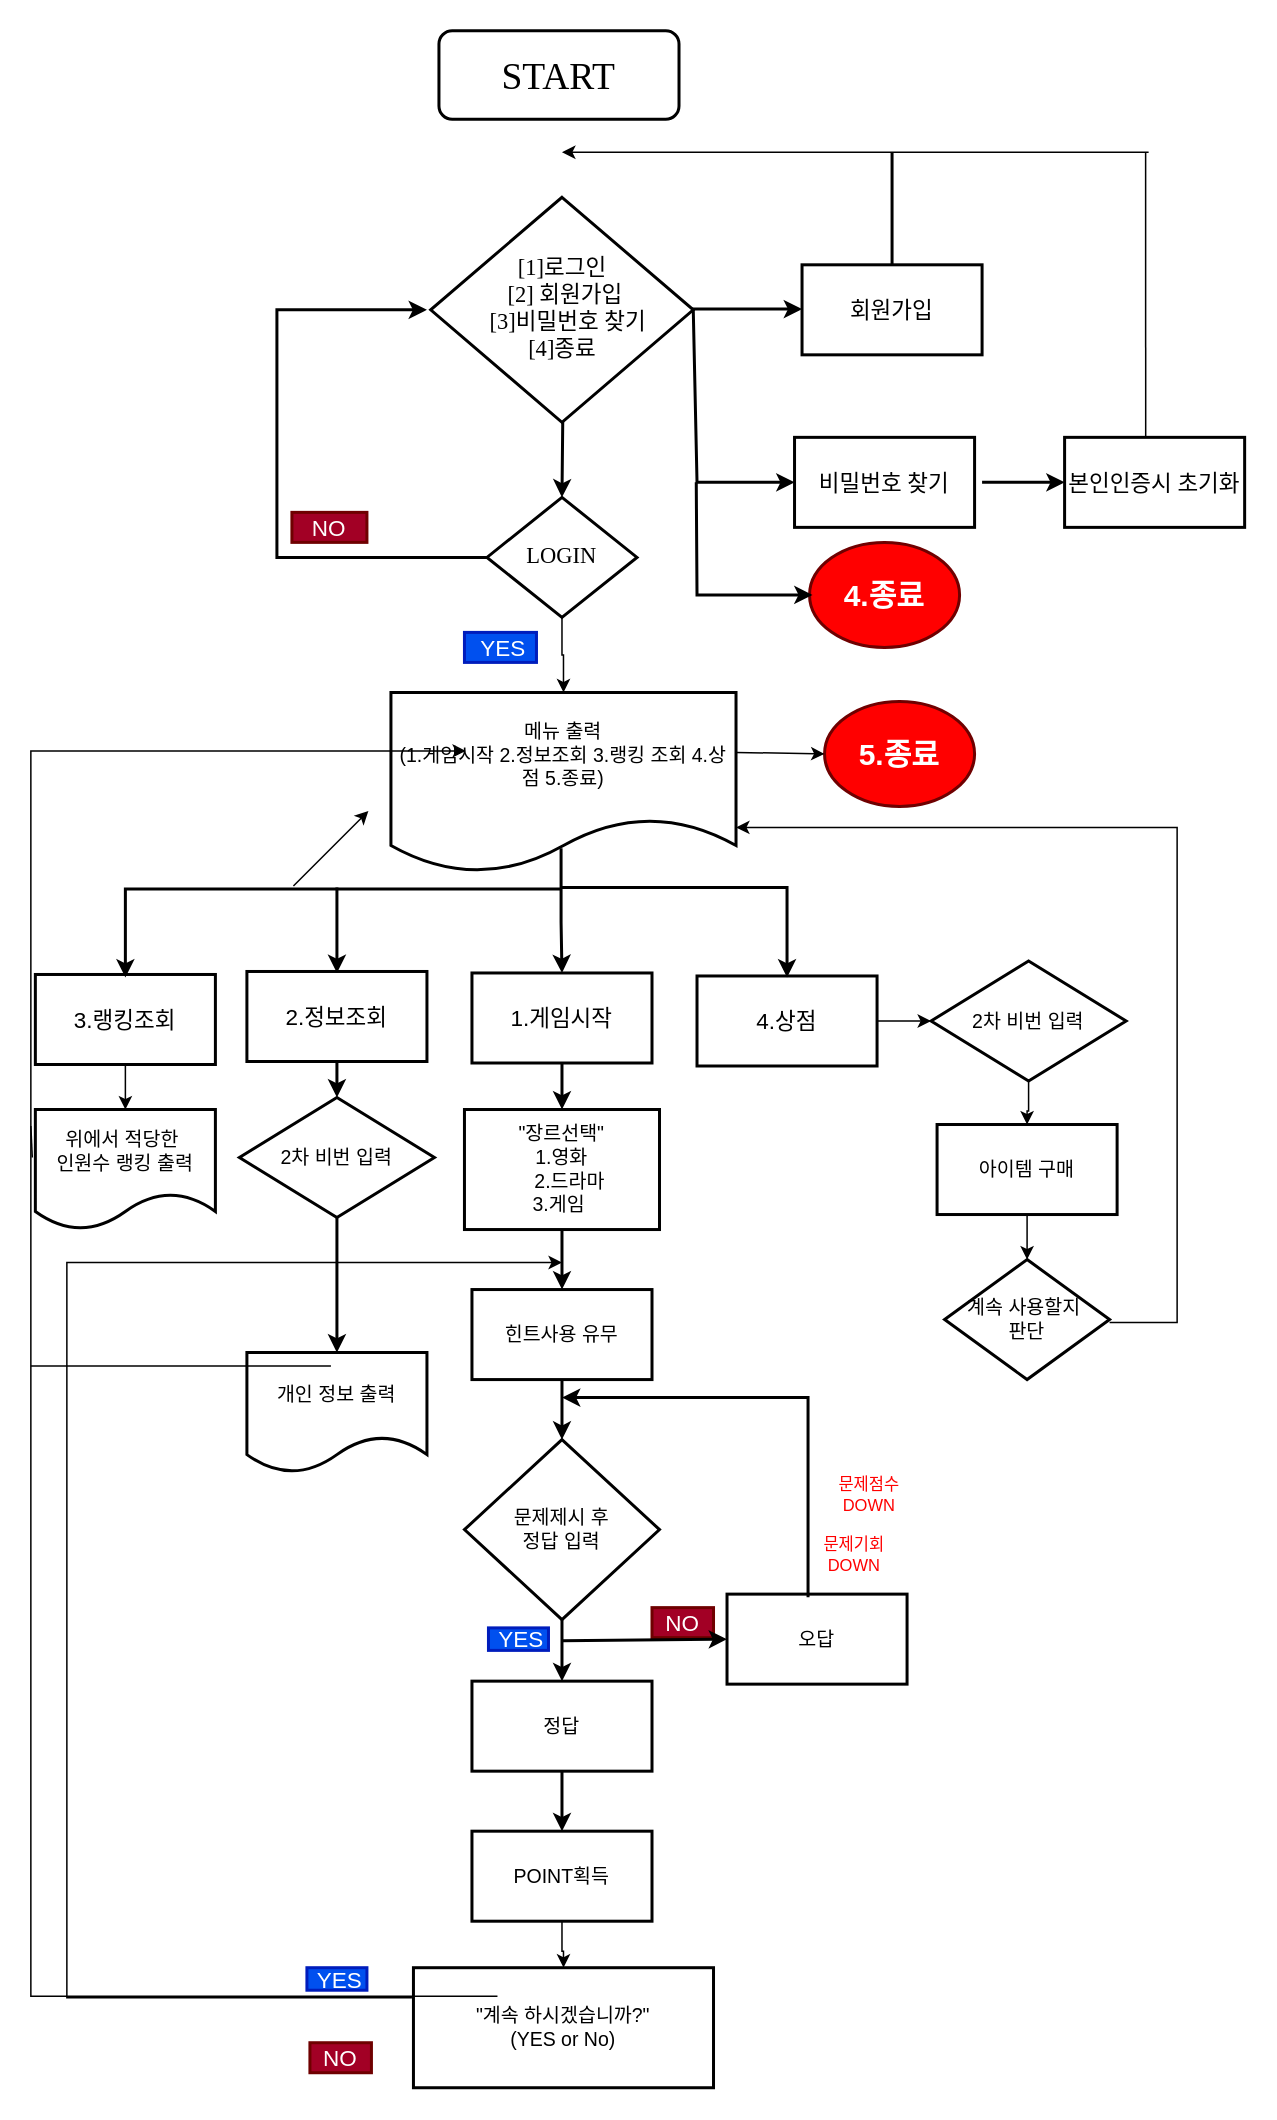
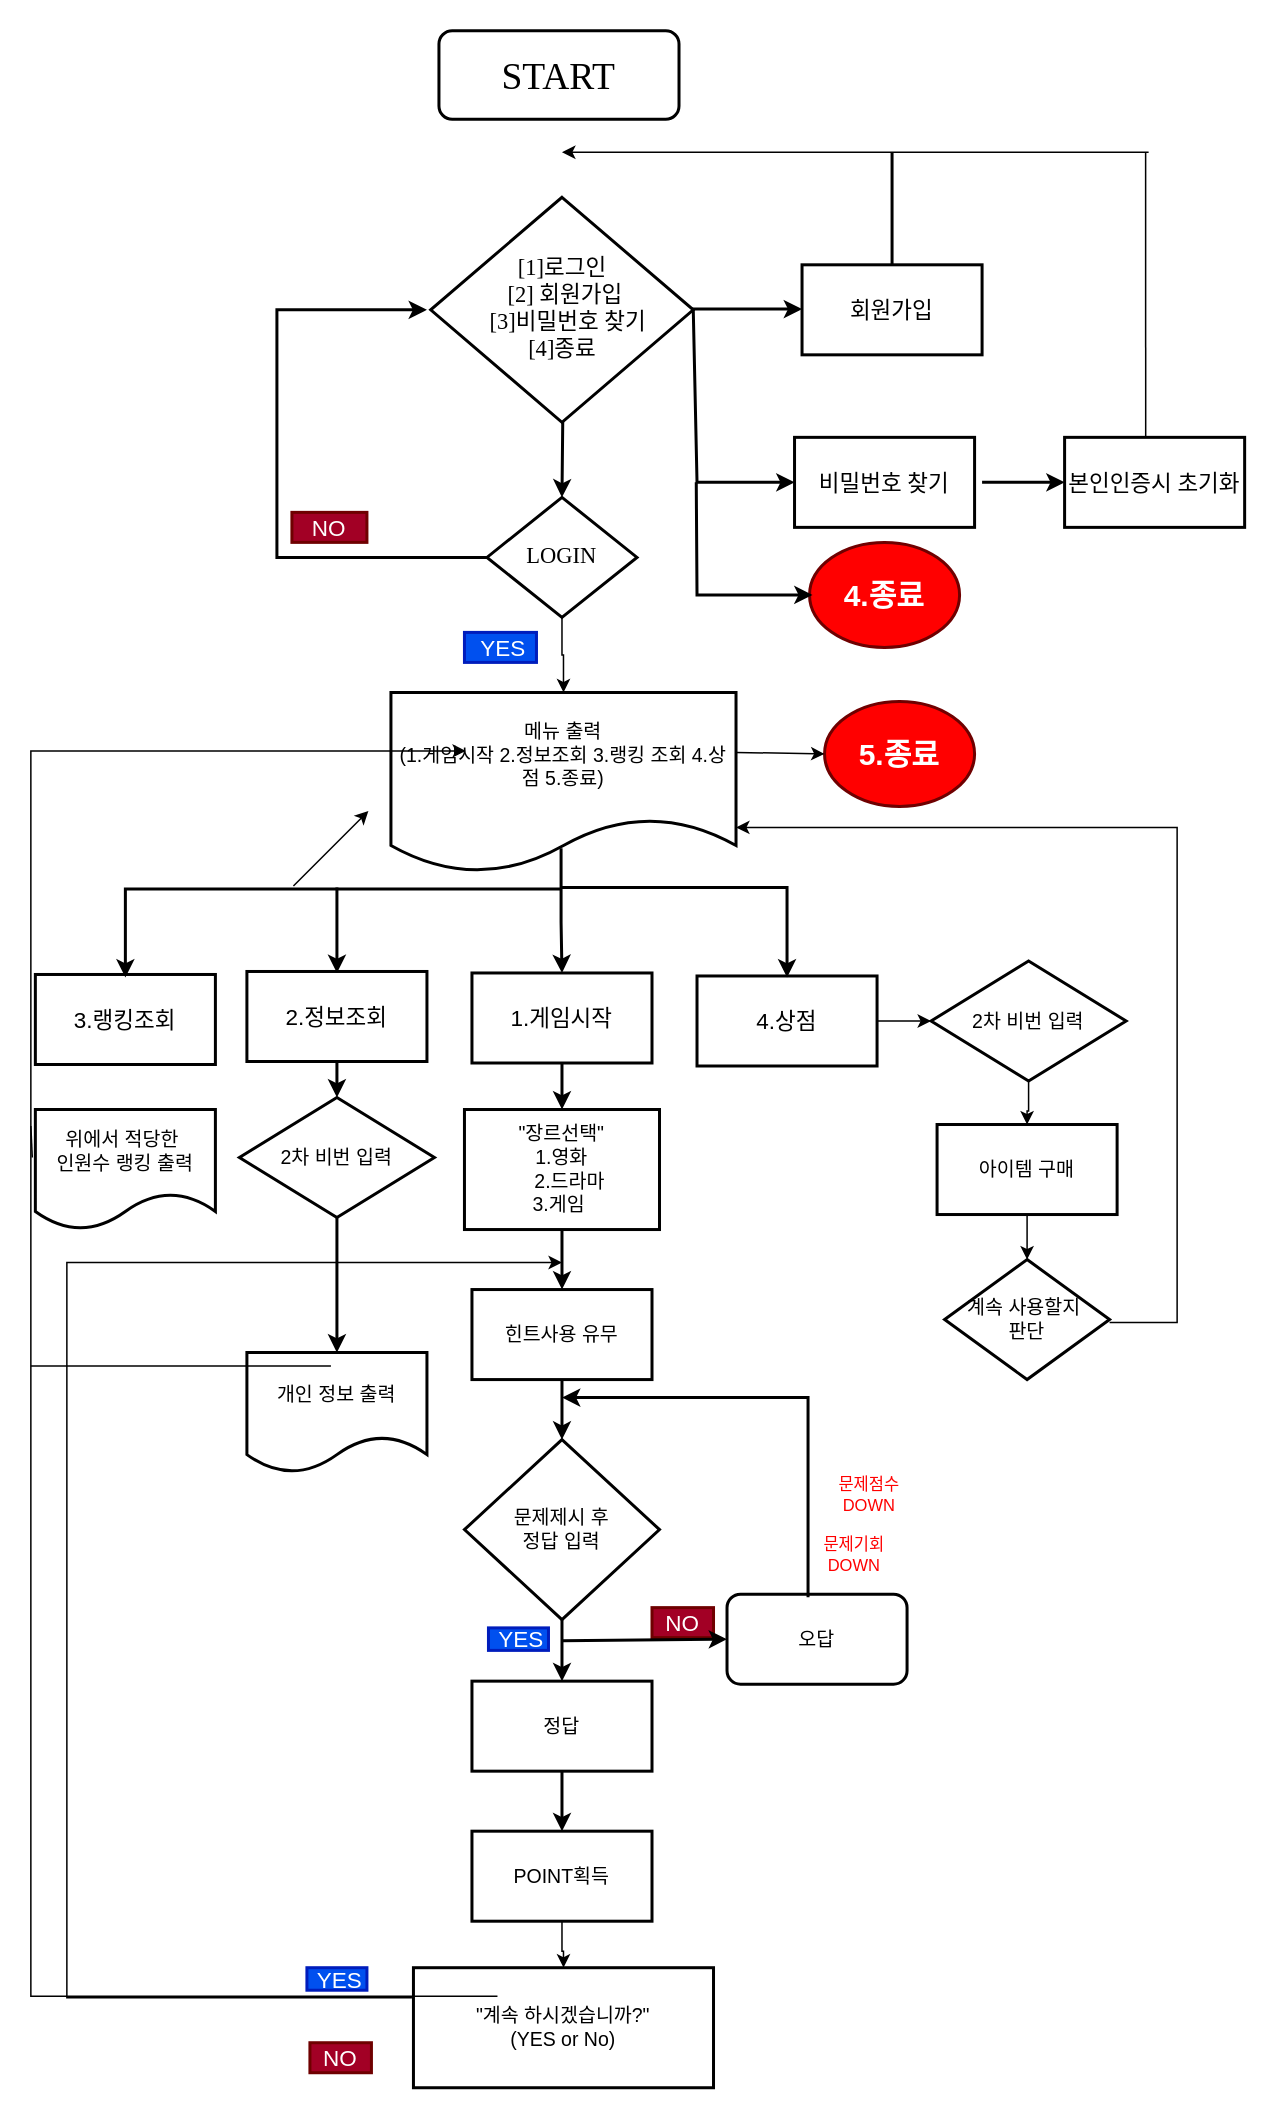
edge "3.랭킹조회" -> "위에서 적당한 인원수 랭킹 출력": removed
node "오답": shape rectangle -> rounded rectangle
